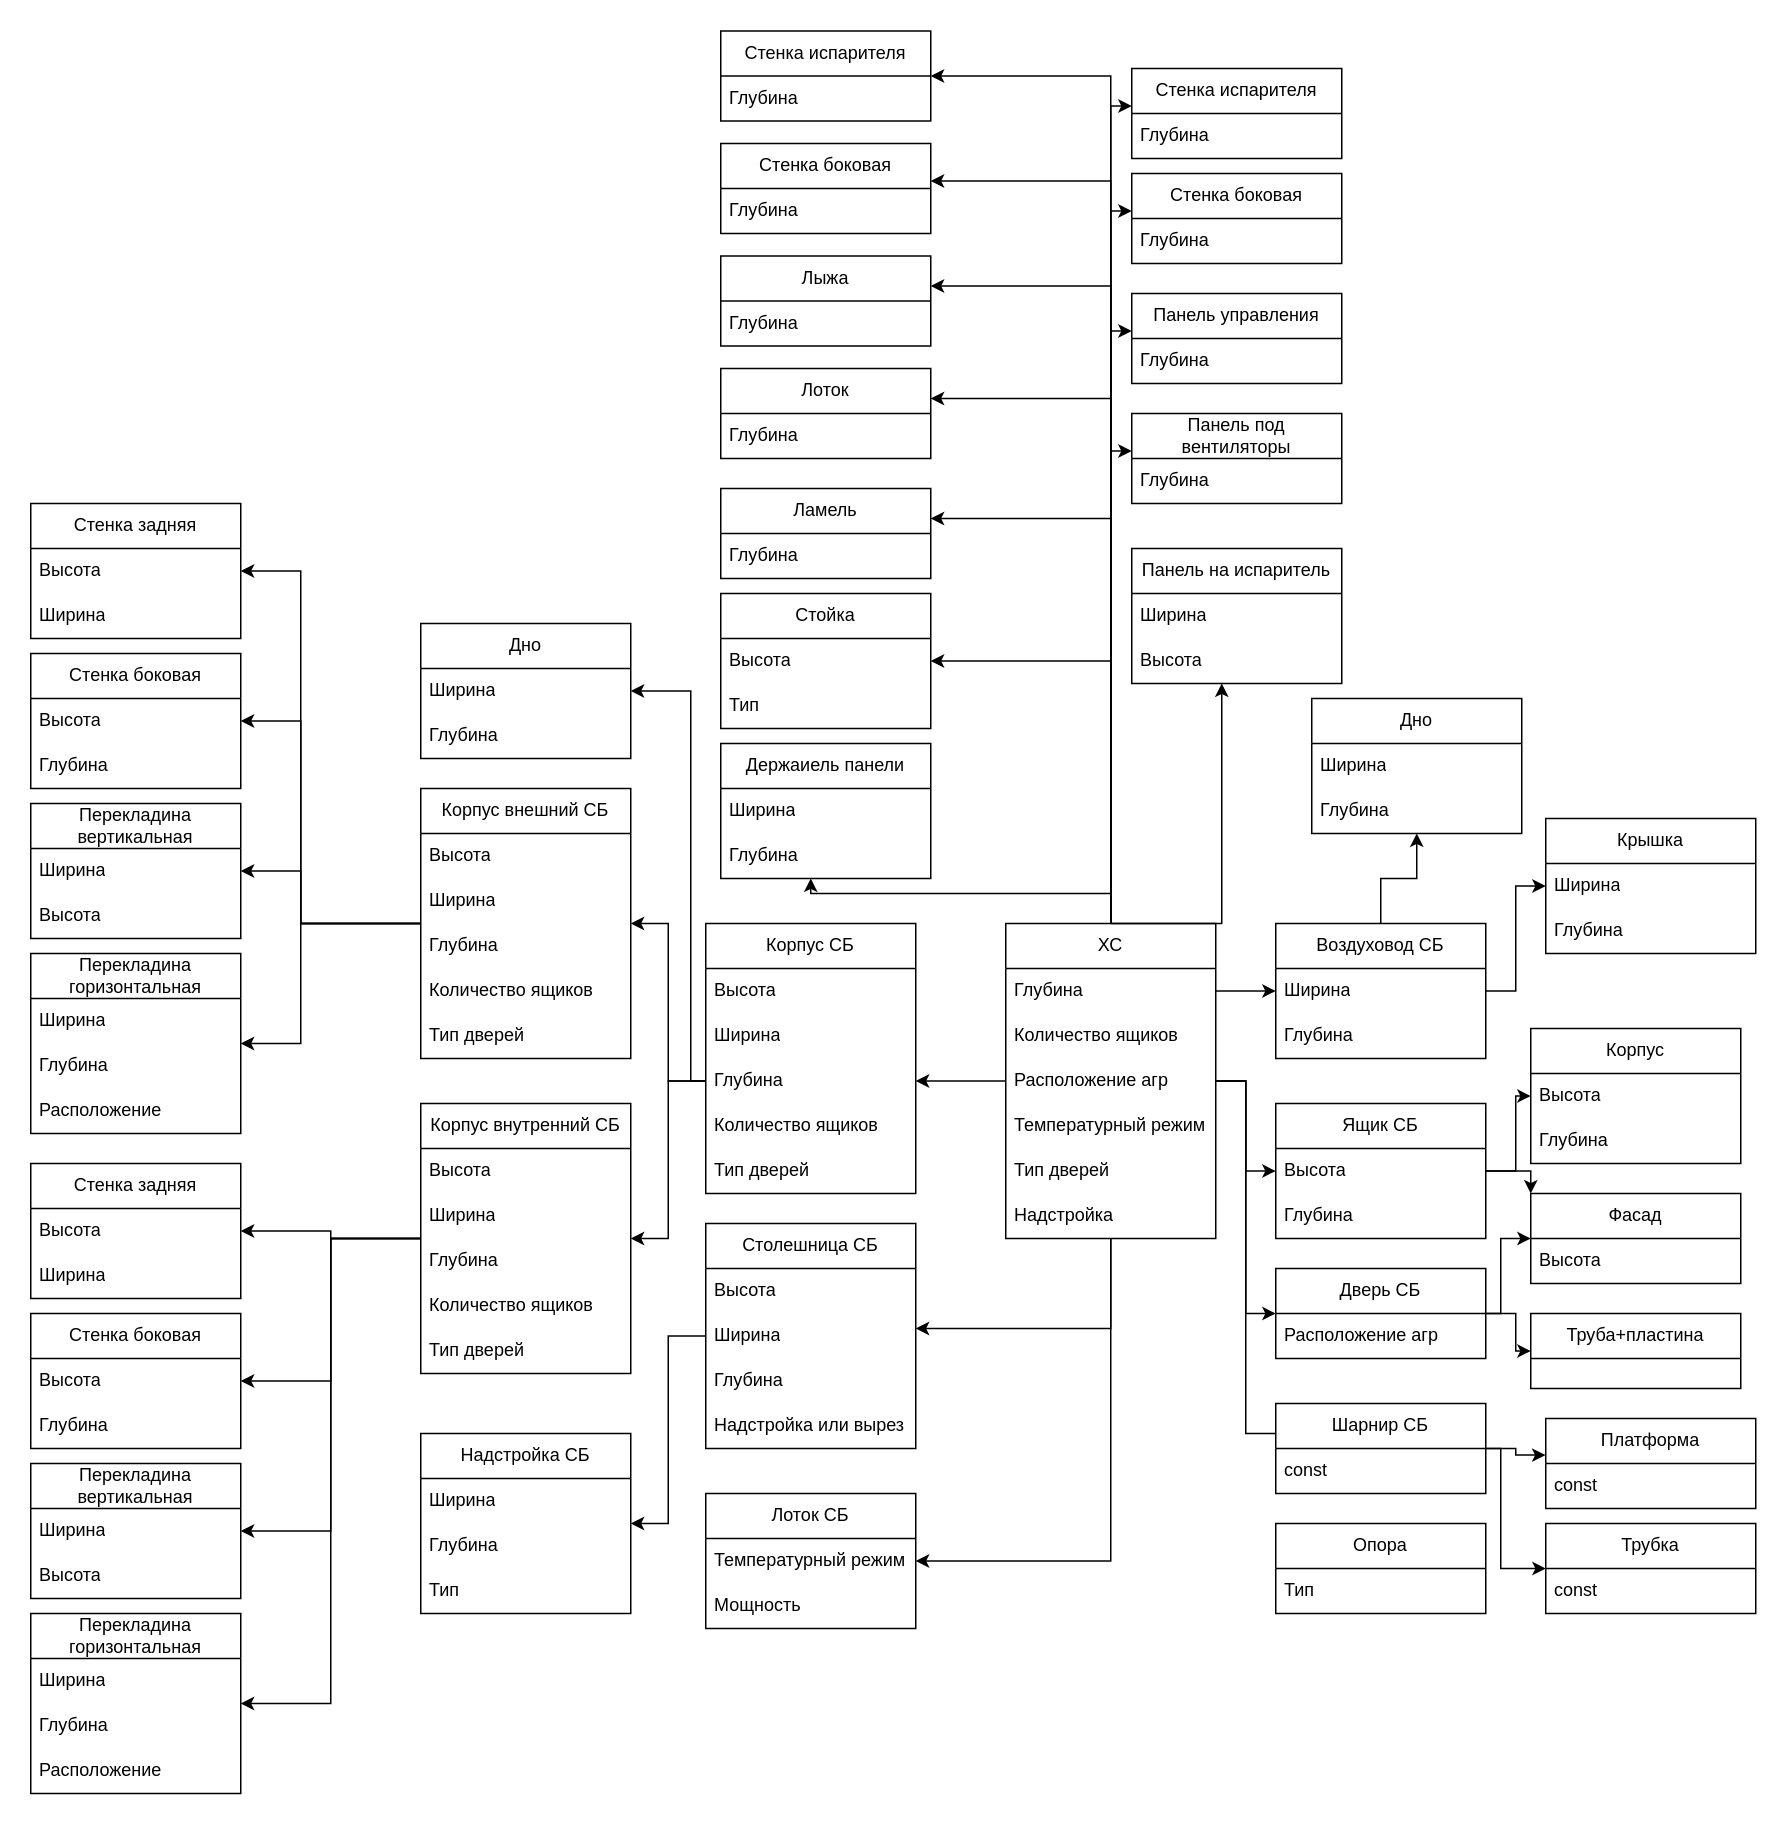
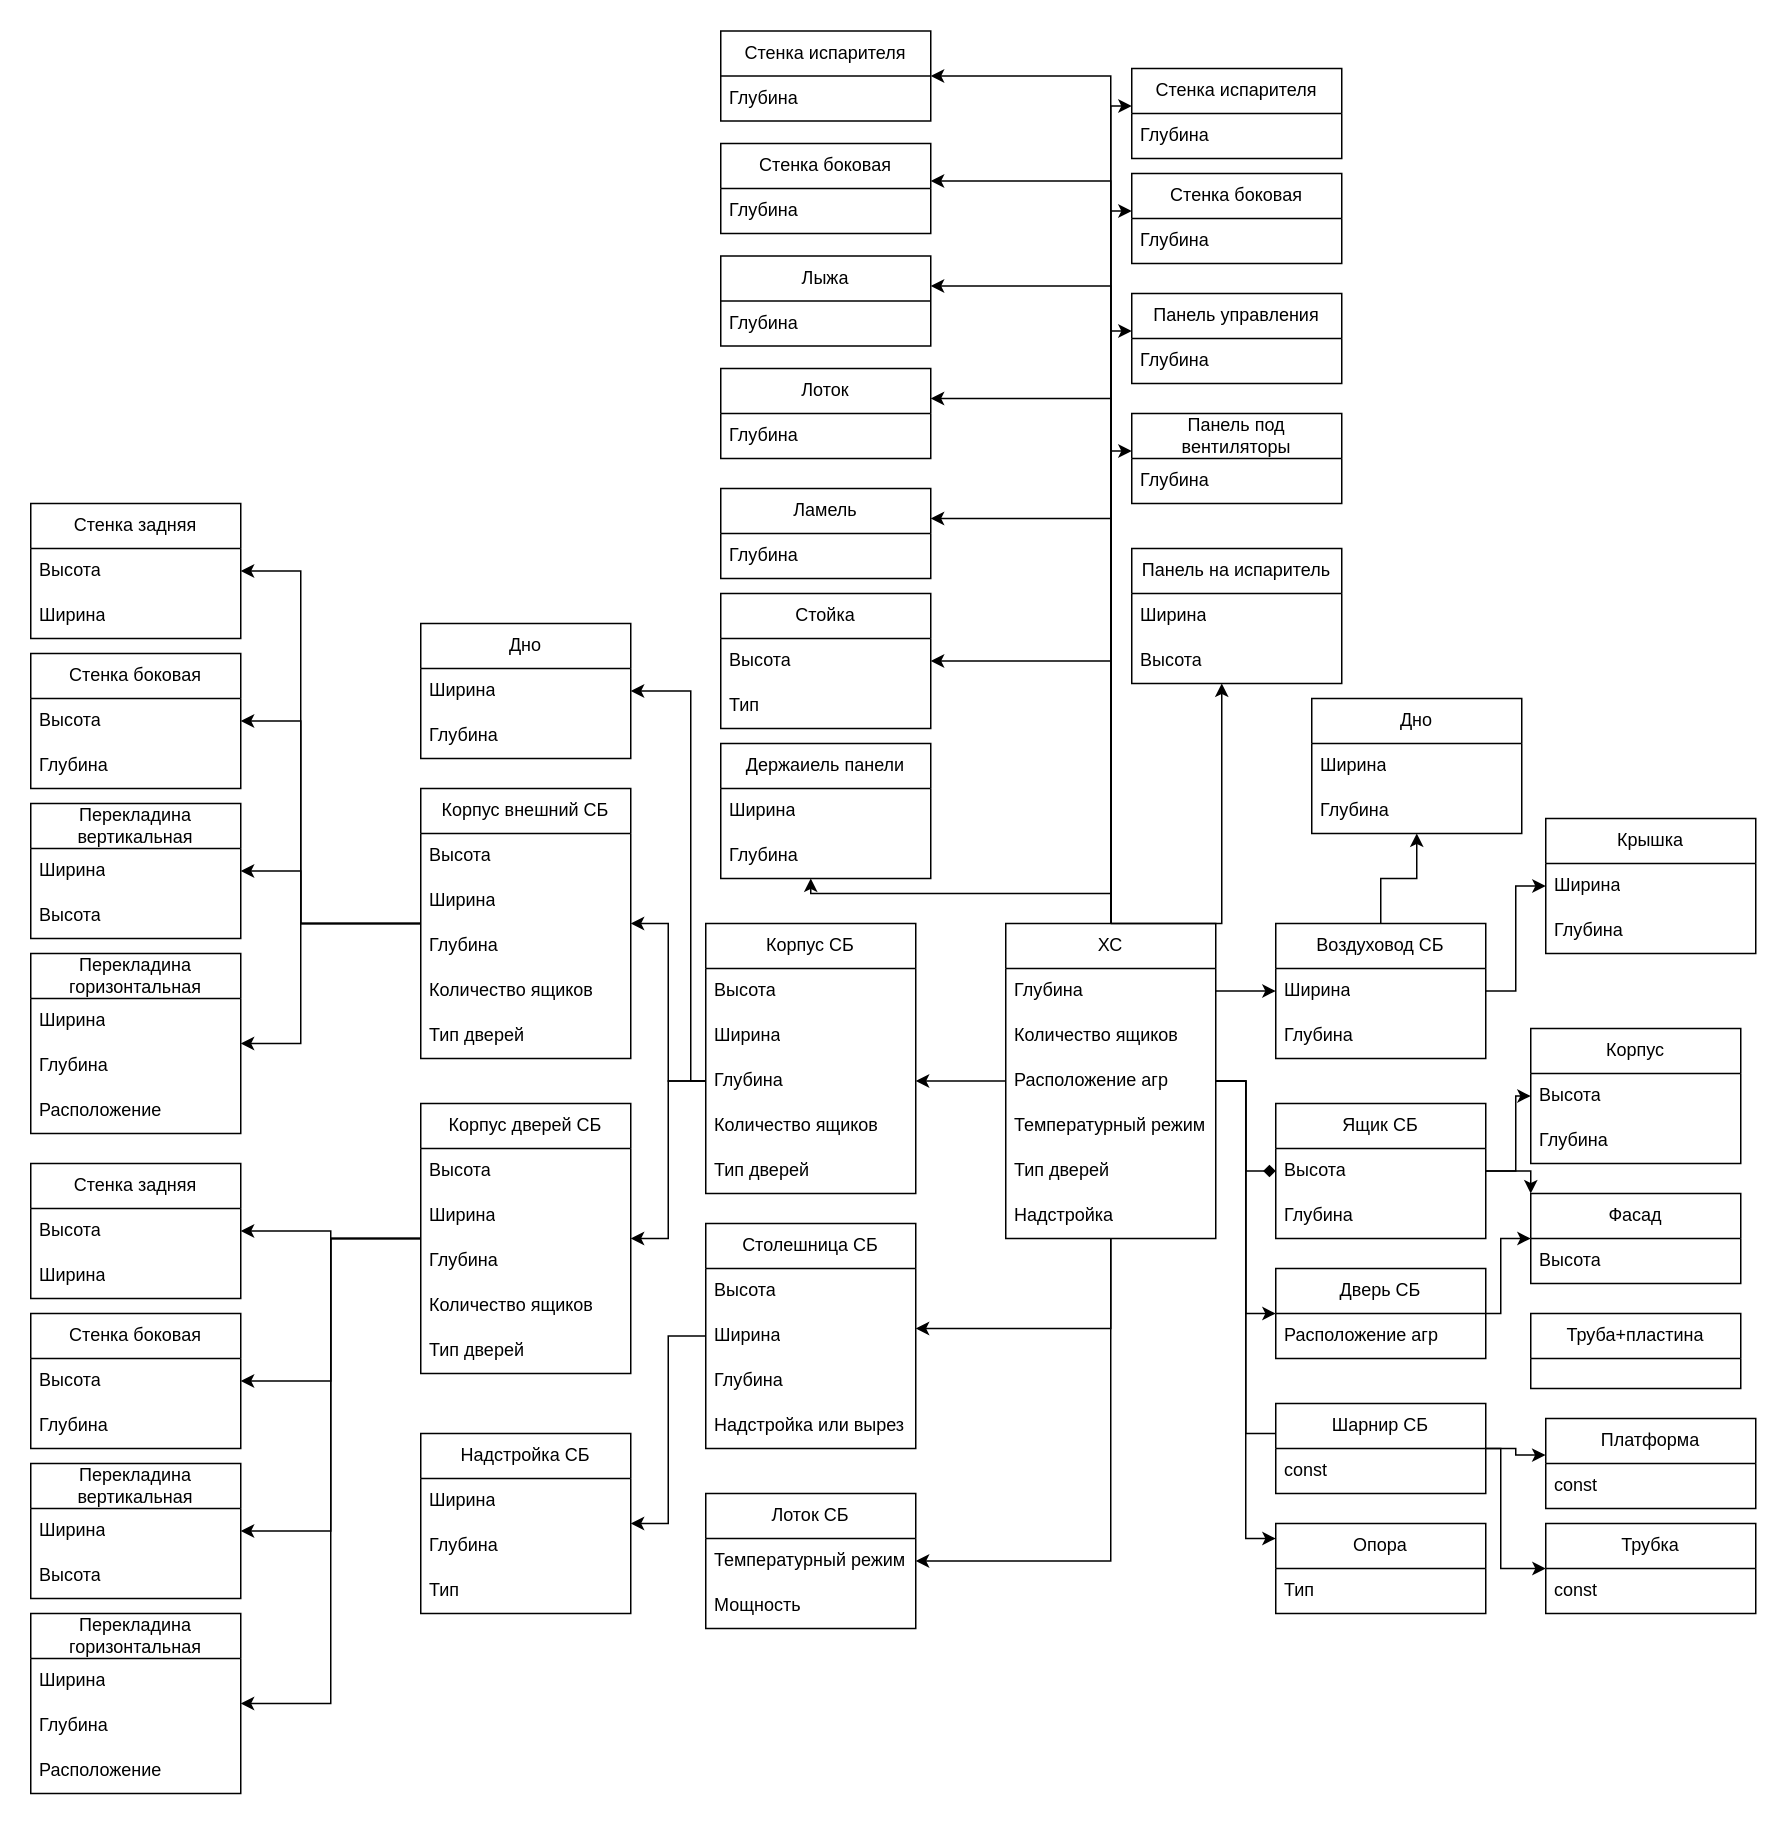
node "Корпус внутренний СБ": label "Корпус внутренний СБ" -> "Корпус дверей СБ"
edge "ХС" -> "Ящик СБ": arrowhead classic -> diamond
edge "Дверь СБ" -> "Труба+пластина": removed
edge "ХС" -> "Опора": added
